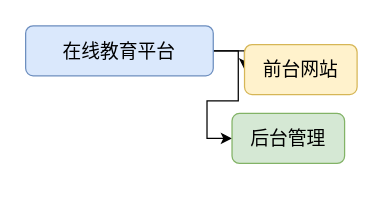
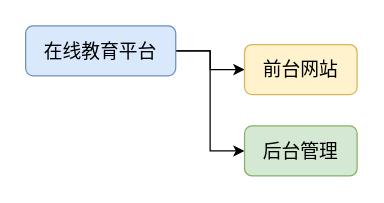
node "在线教育平台": size 188x50 -> 150x50
node "后台管理": moved (288, 138) -> (301, 151)
